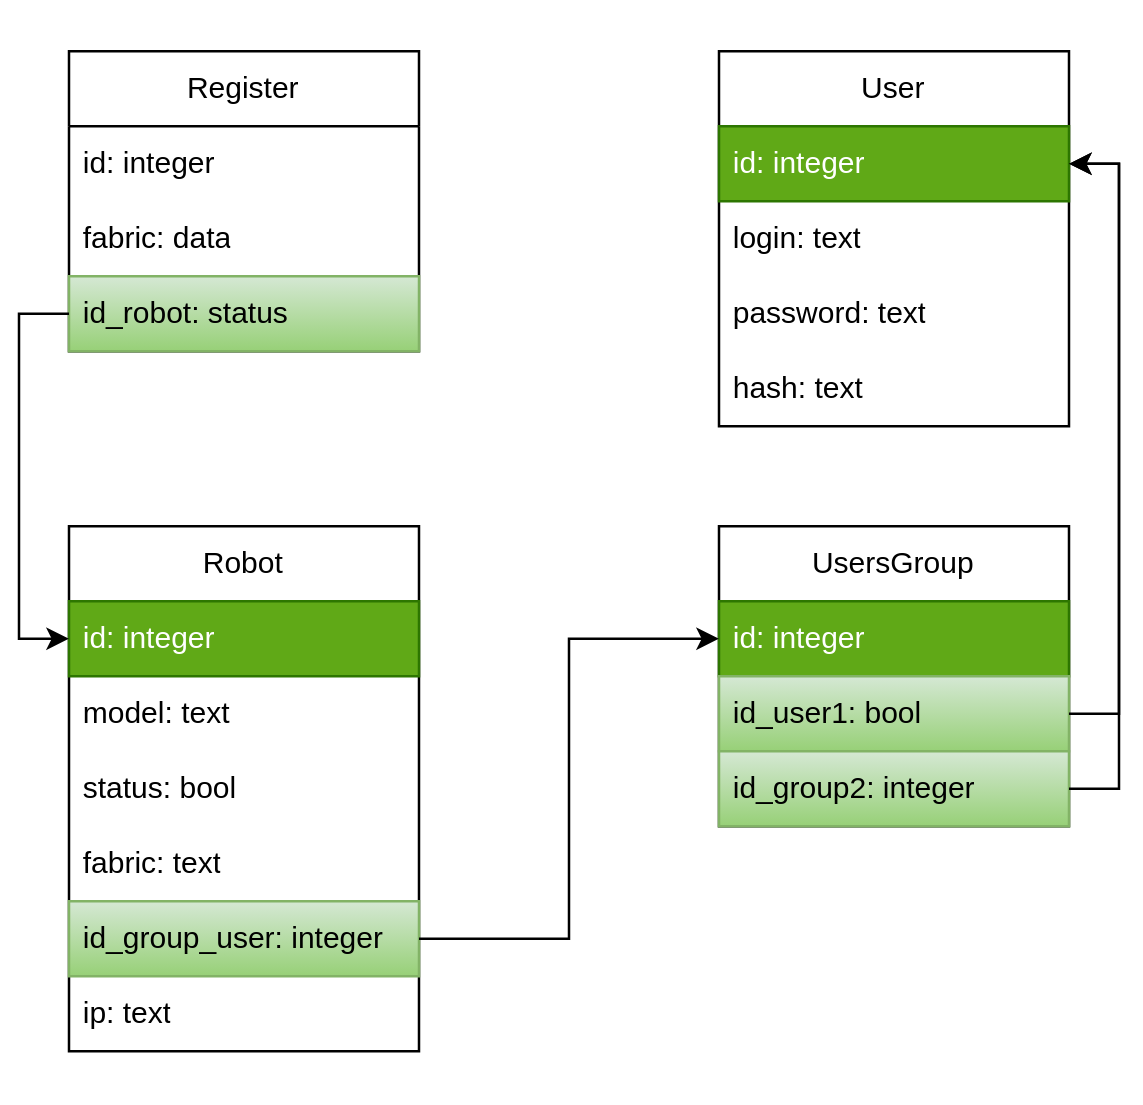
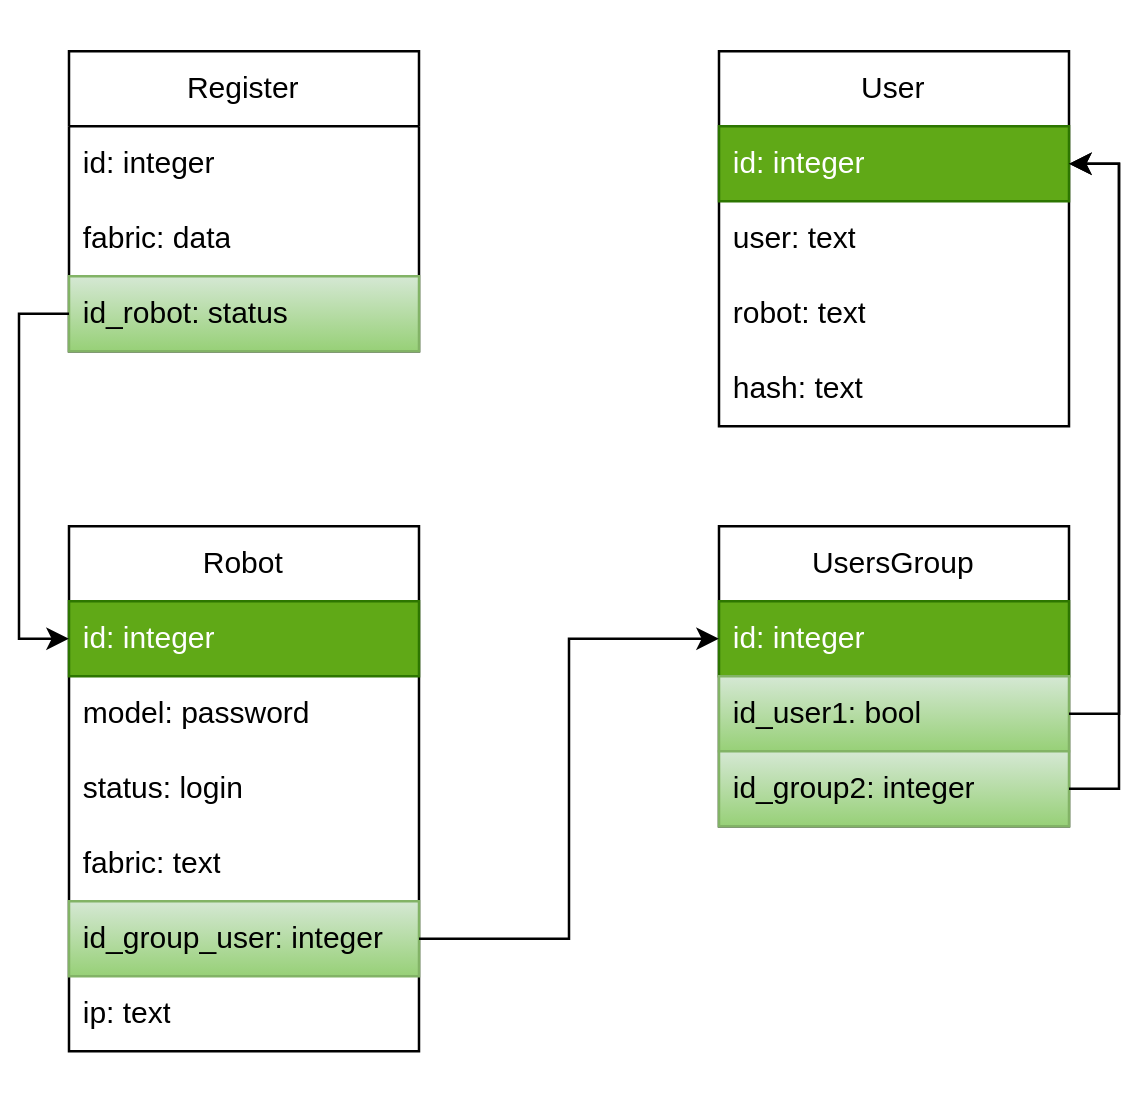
node "login: text": label "login: text" -> "user: text"
node "password: text": label "password: text" -> "robot: text"
node "model: text": label "model: text" -> "model: password"
node "status: bool": label "status: bool" -> "status: login"
